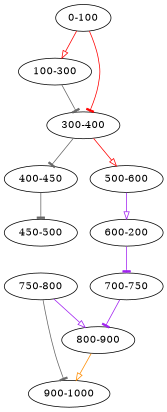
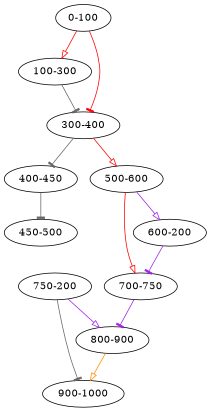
edge "500-600" -> "700-750": added
node "750-800": label "750-800" -> "750-200"
